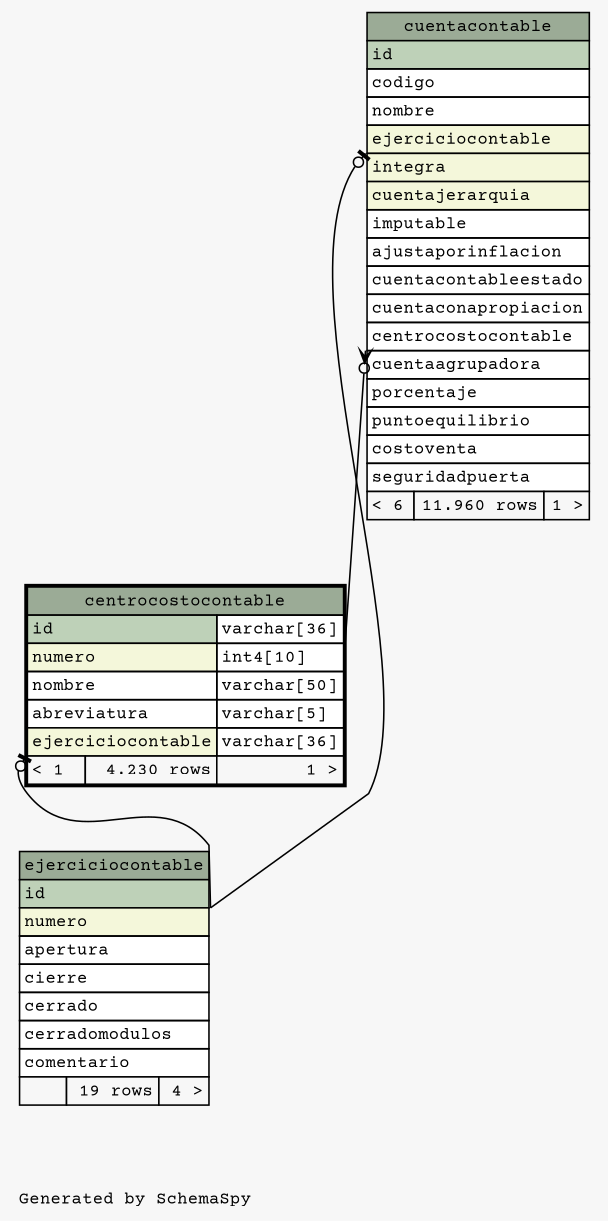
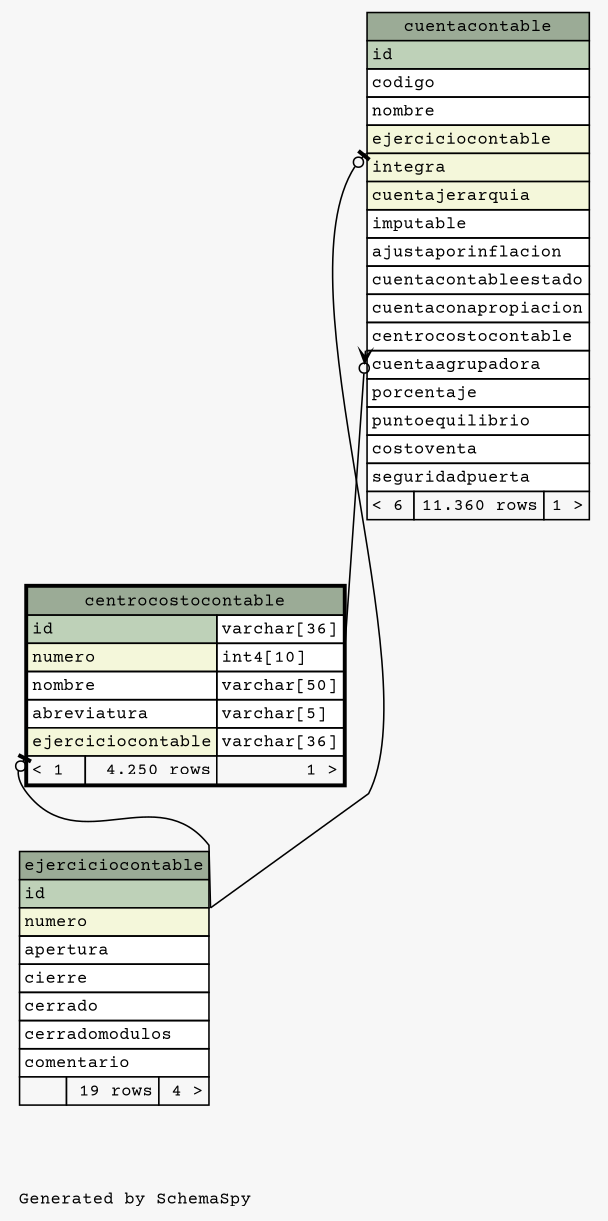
node "cuentacontable": text "11.960 rows" -> "11.360 rows"
node "centrocostocontable": text "4.230 rows" -> "4.250 rows"
